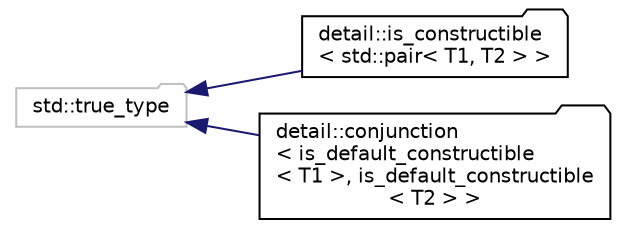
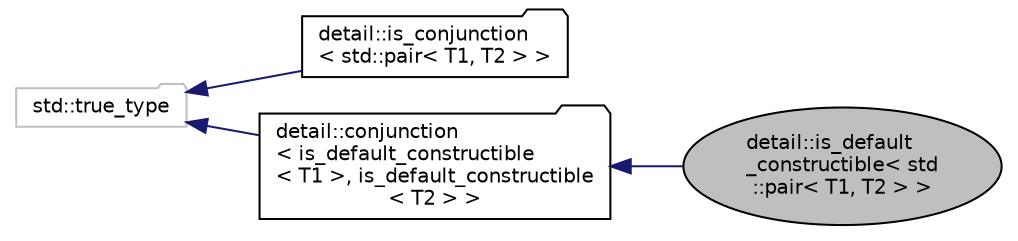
node "detail::is_constructible < std::pair< T1, T2 > >": label "detail::is_constructible < std::pair< T1, T2 > >" -> "detail::is_conjunction < std::pair< T1, T2 > >"
node "detail::is_default _constructible< std ::pair< T1, T2 > >": added
